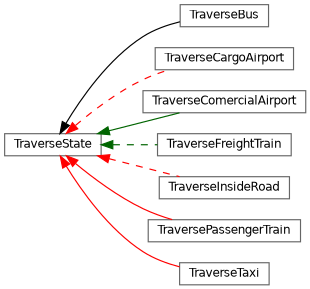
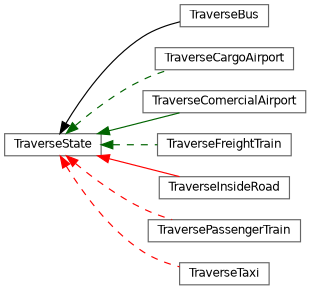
edge "TraverseCargoAirport" -> "TraverseState": color red -> darkgreen
edge "TraverseInsideRoad" -> "TraverseState": style dashed -> solid
edge "TraversePassengerTrain" -> "TraverseState": style solid -> dashed
edge "TraverseTaxi" -> "TraverseState": style solid -> dashed
